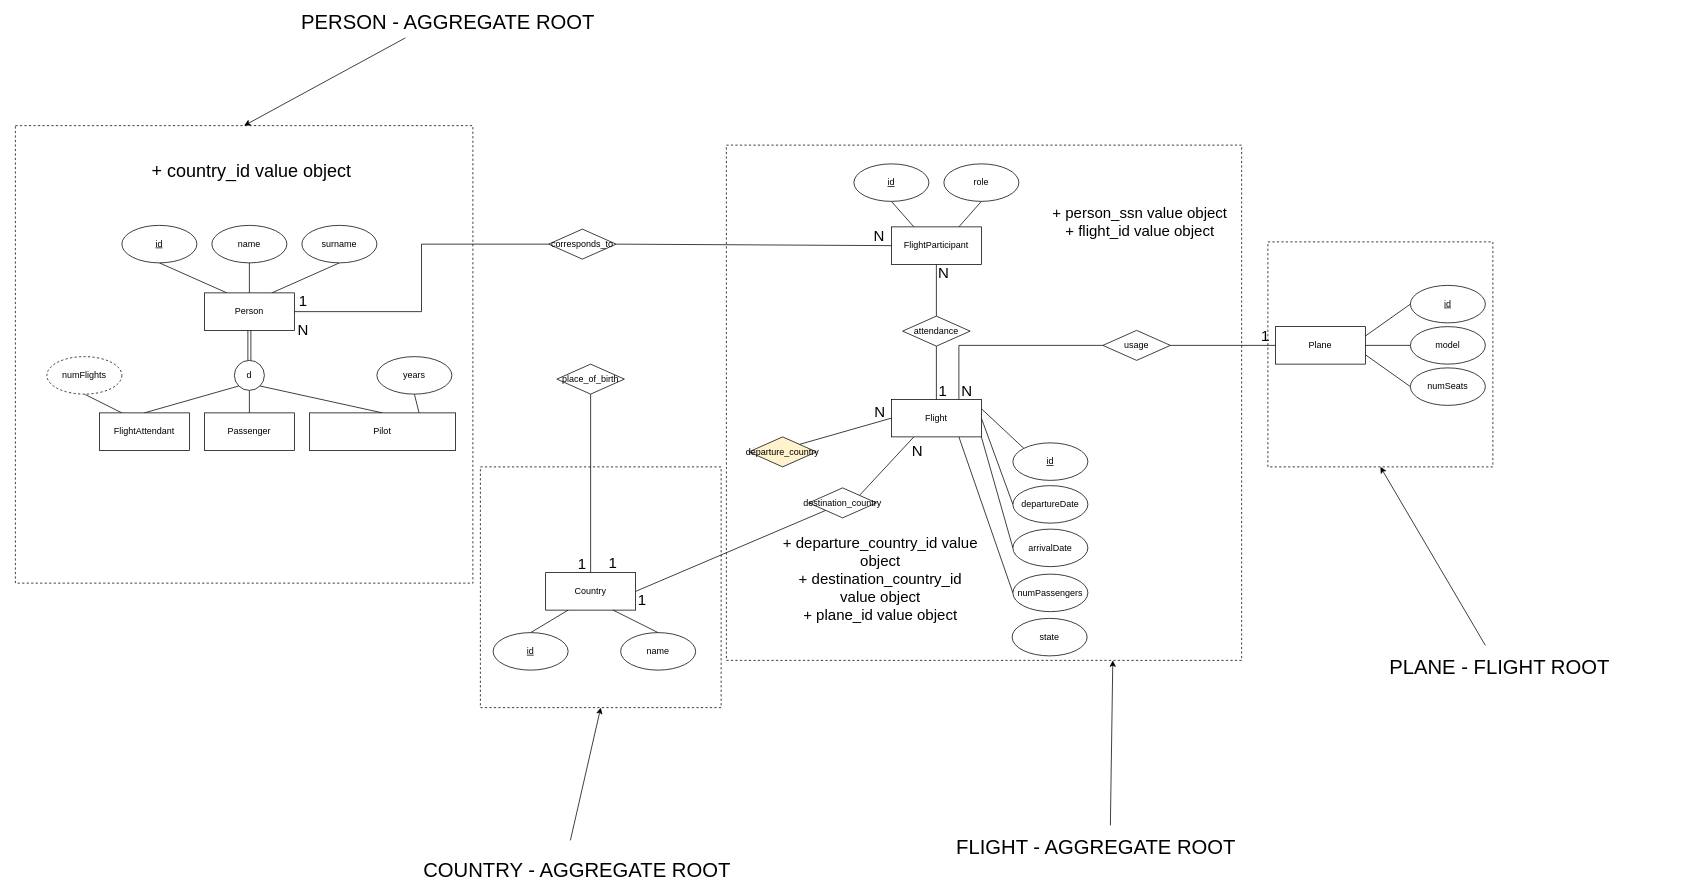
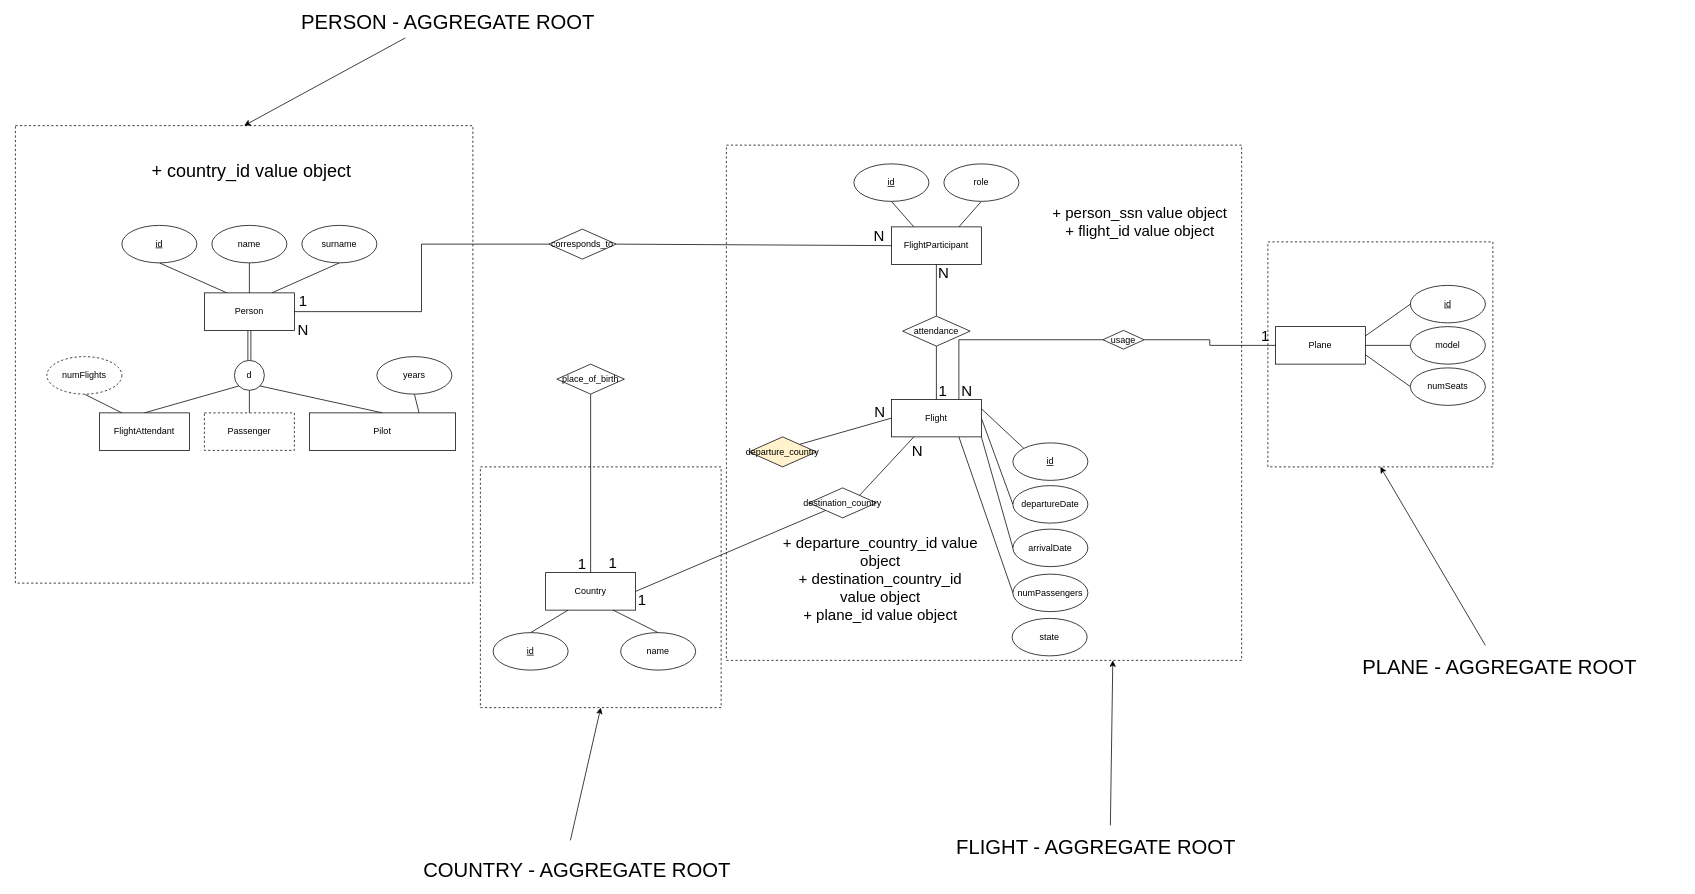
node "usage": size 68x30 -> 41x19
node "Passenger": style solid -> dashed
node "PLANE - FLIGHT ROOT": label "PLANE - FLIGHT ROOT" -> "PLANE - AGGREGATE ROOT"
